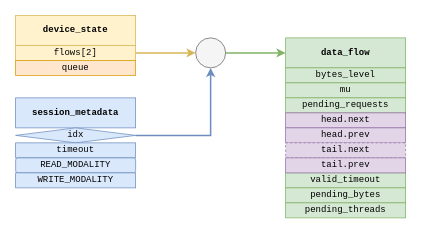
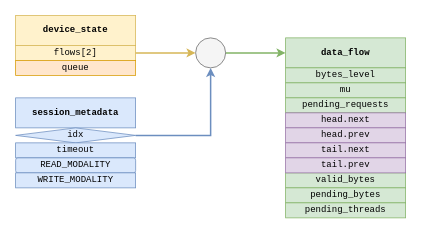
node "tail.next": style dashed -> solid
node "valid_timeout": label "valid_timeout" -> "valid_bytes"
